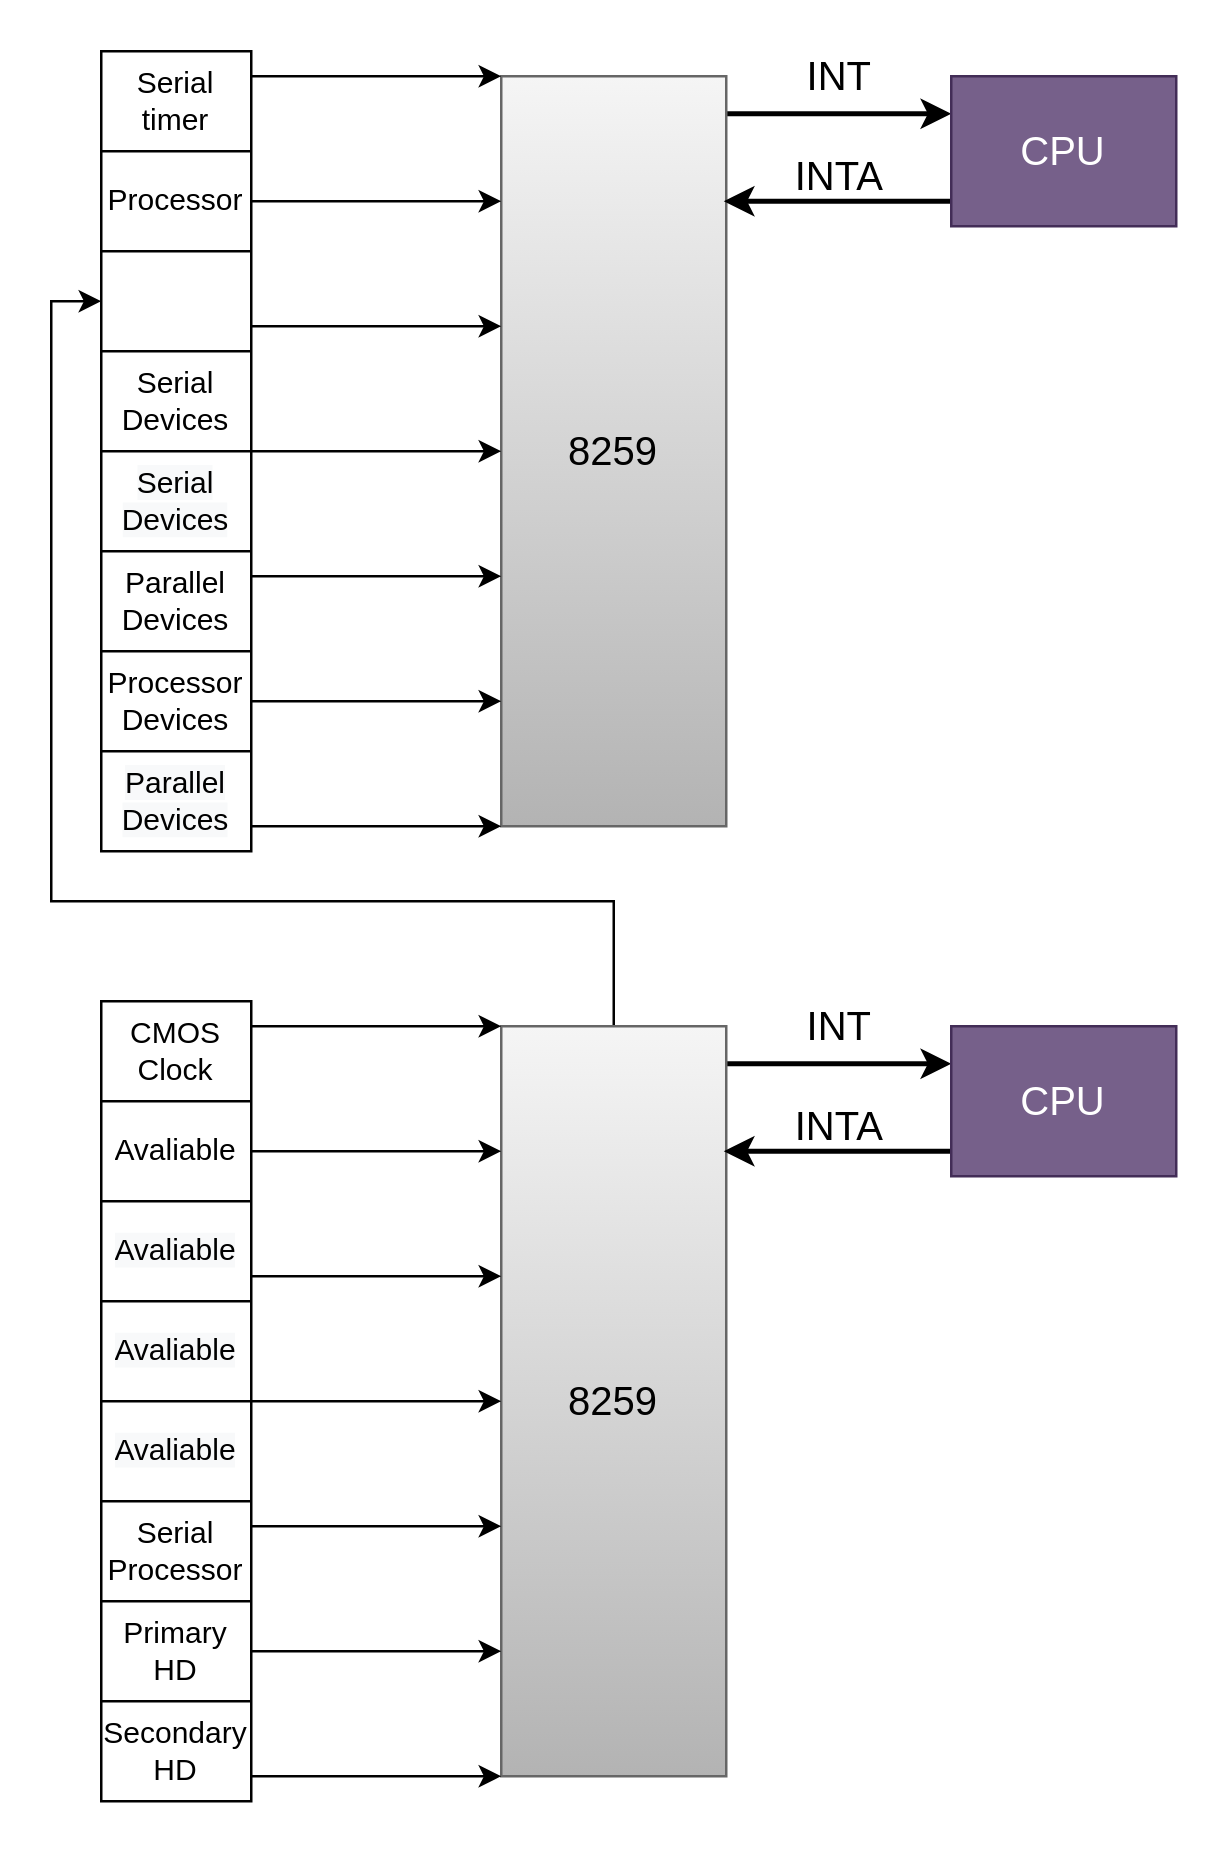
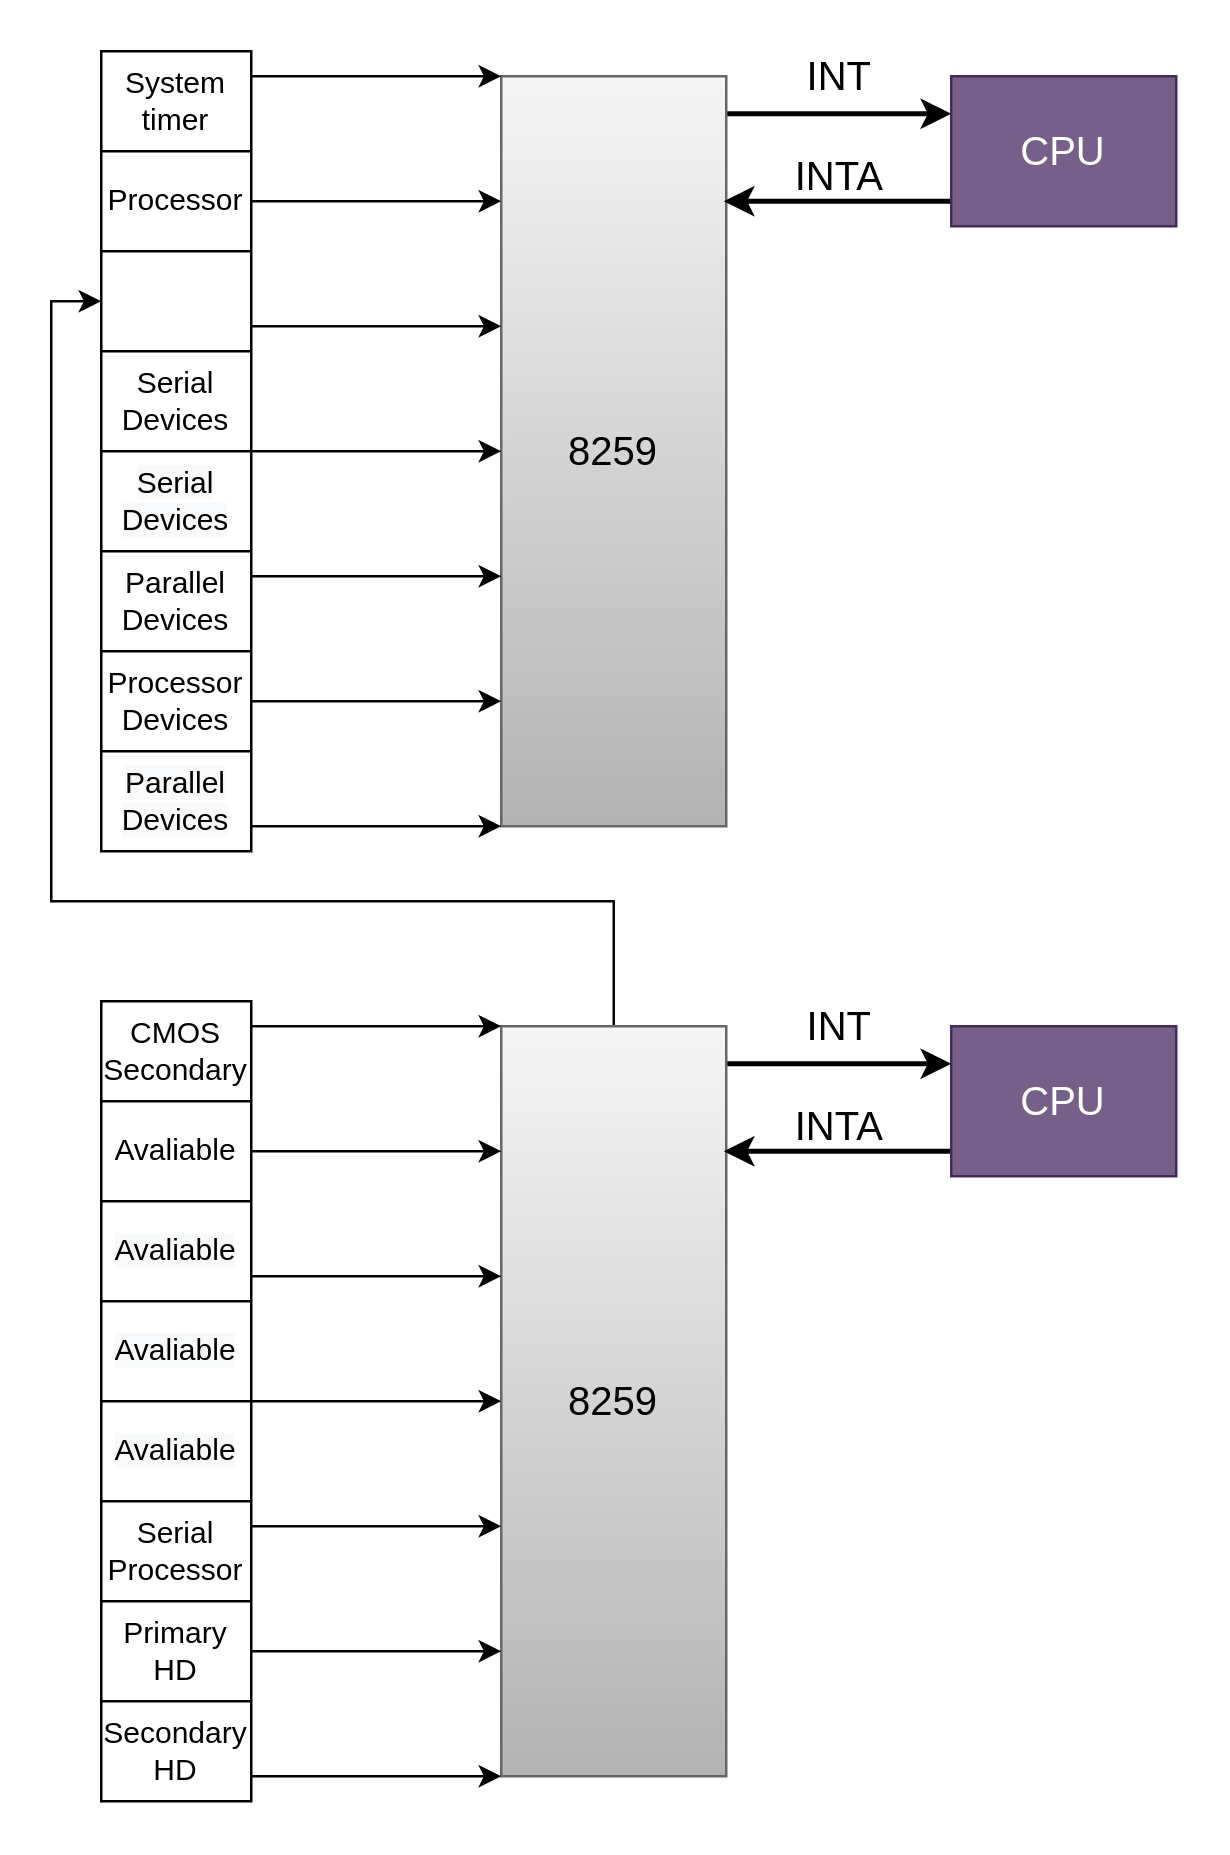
node "Serial timer": label "Serial timer" -> "System timer"
node "CMOS Clock": label "CMOS Clock" -> "CMOS Secondary"
